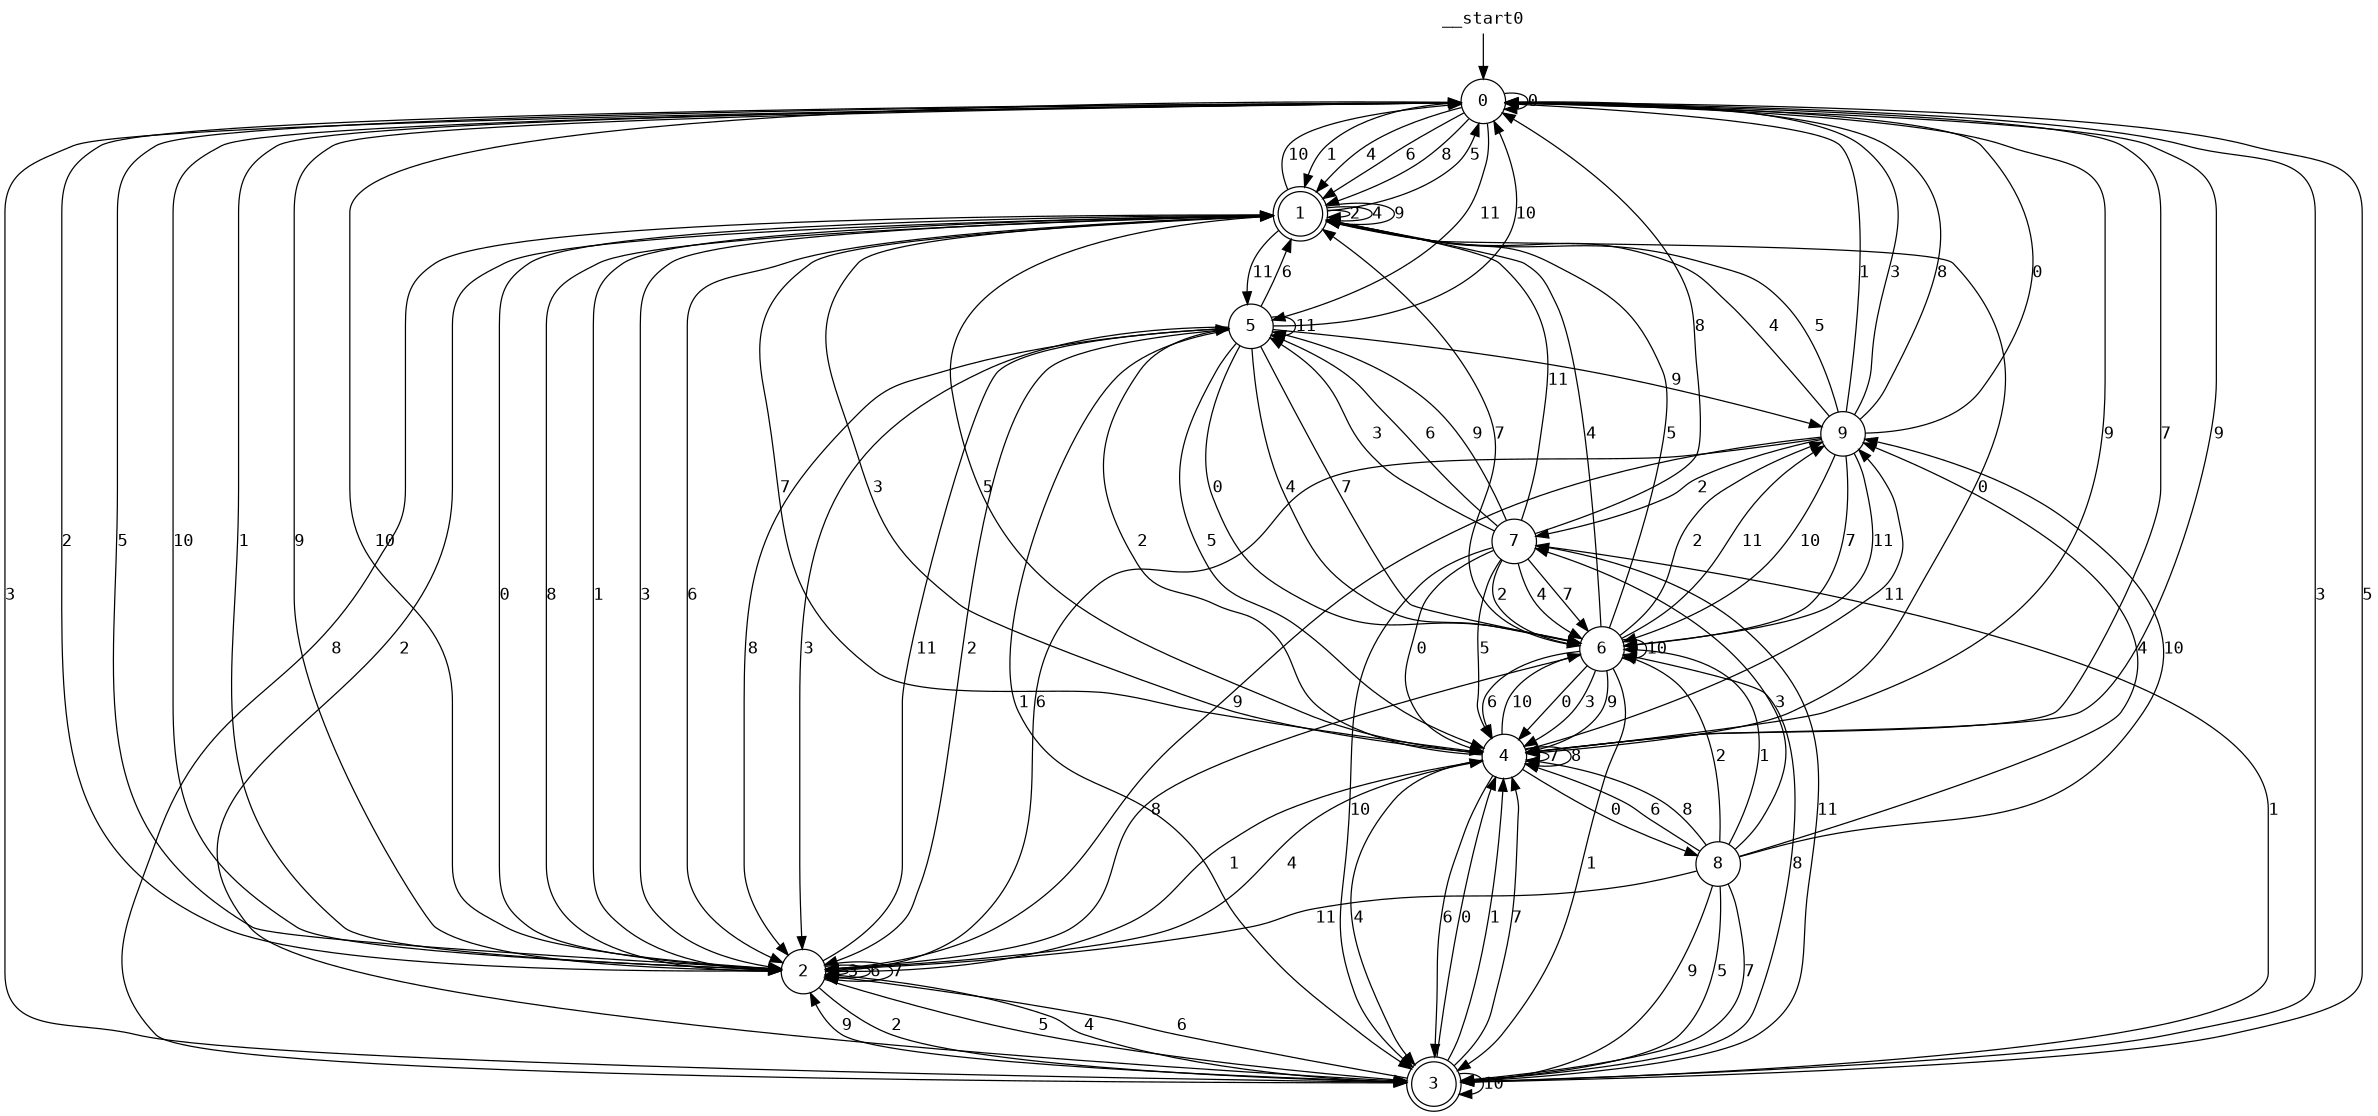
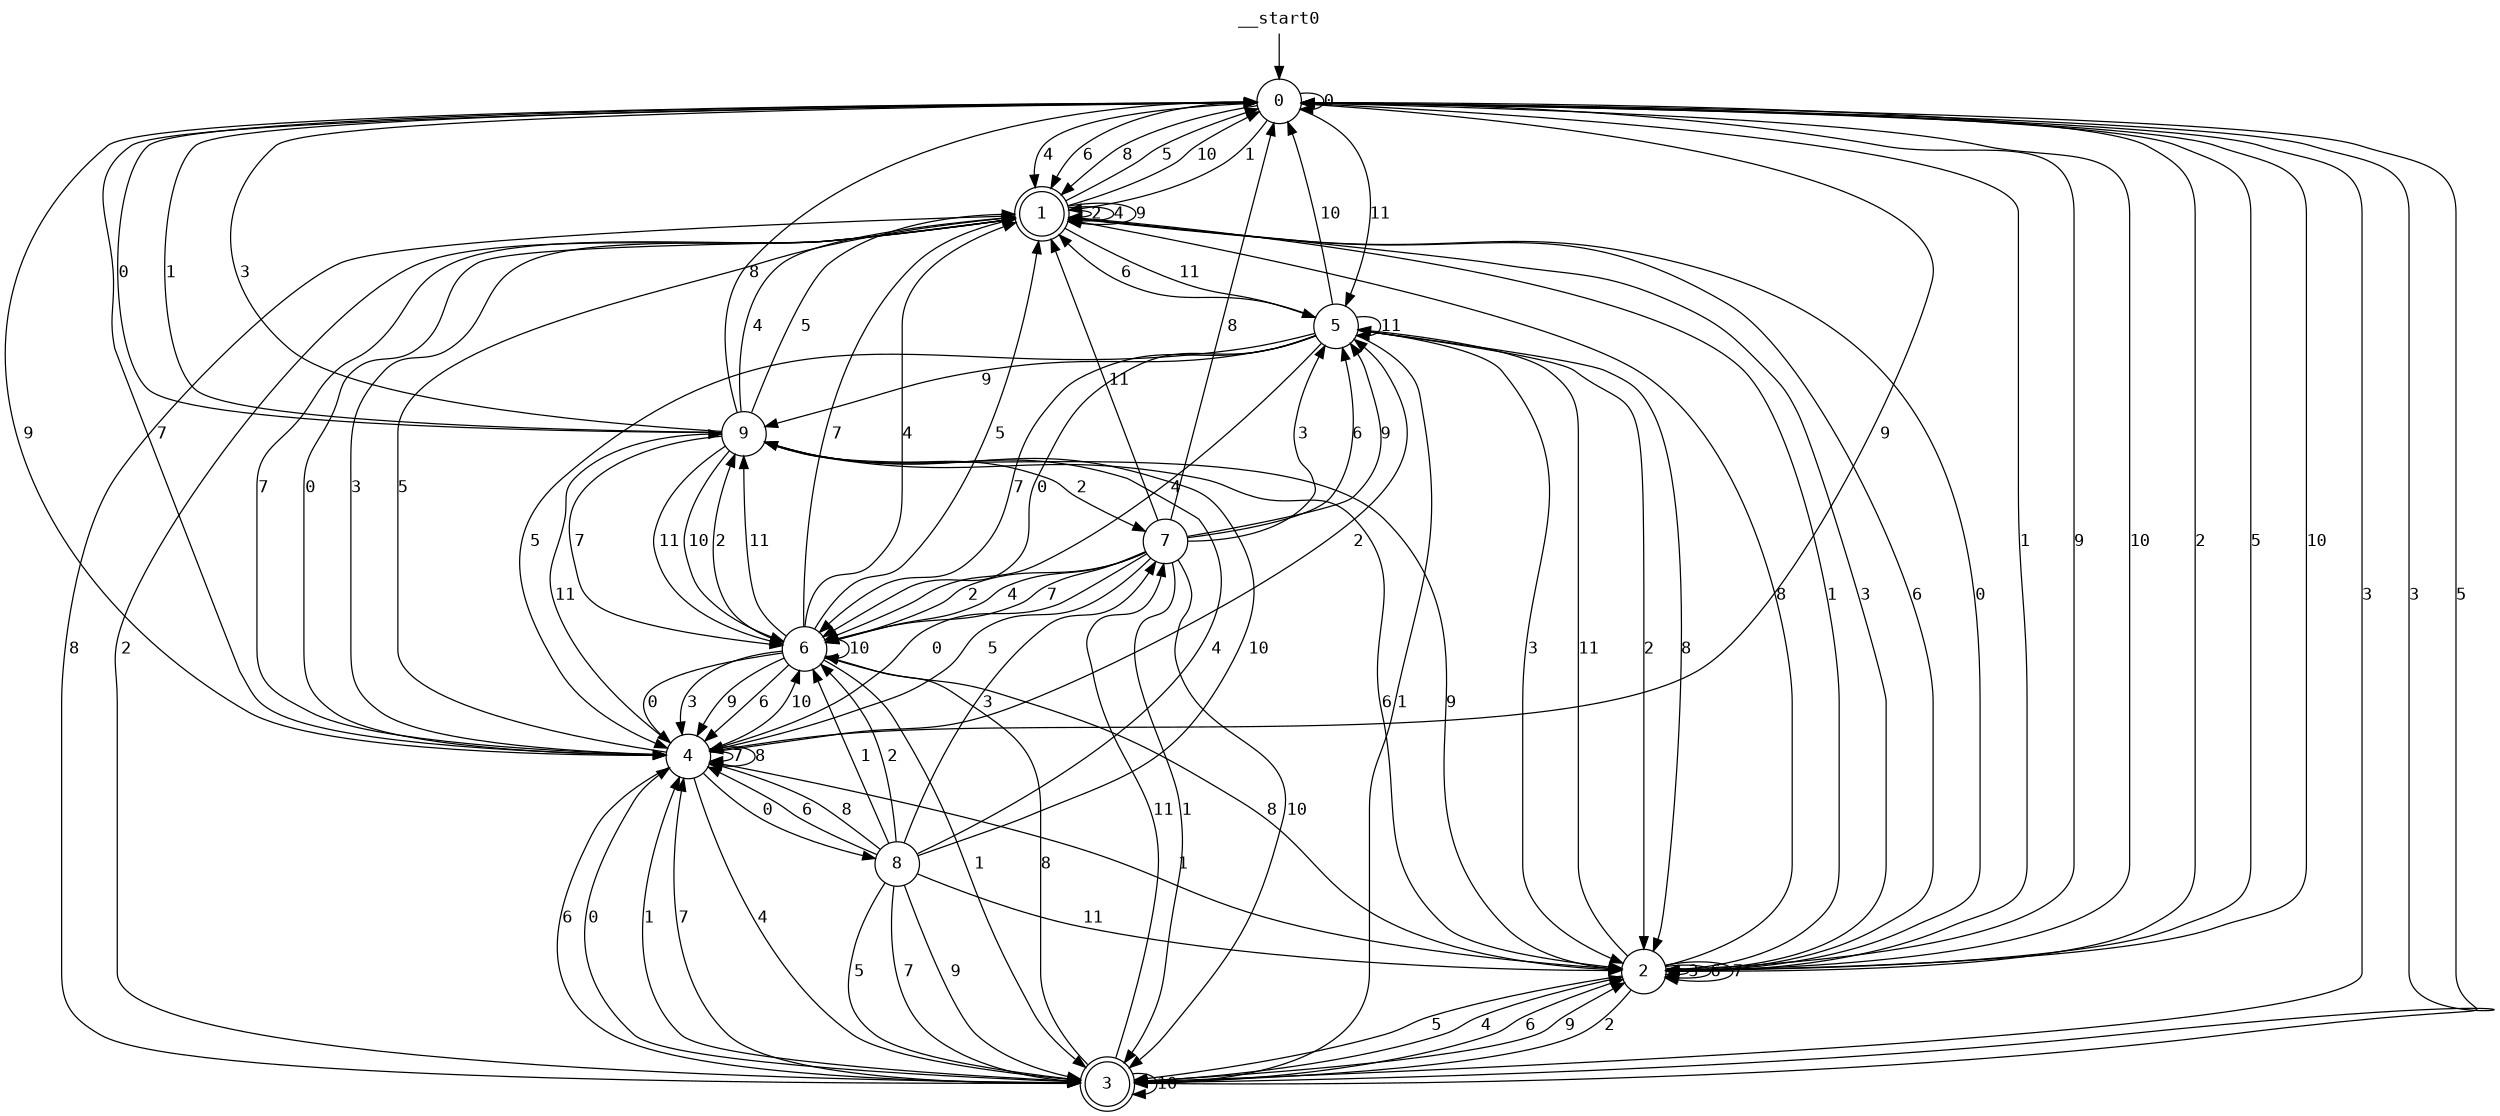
edge "2" -> "4": removed, label "4"
